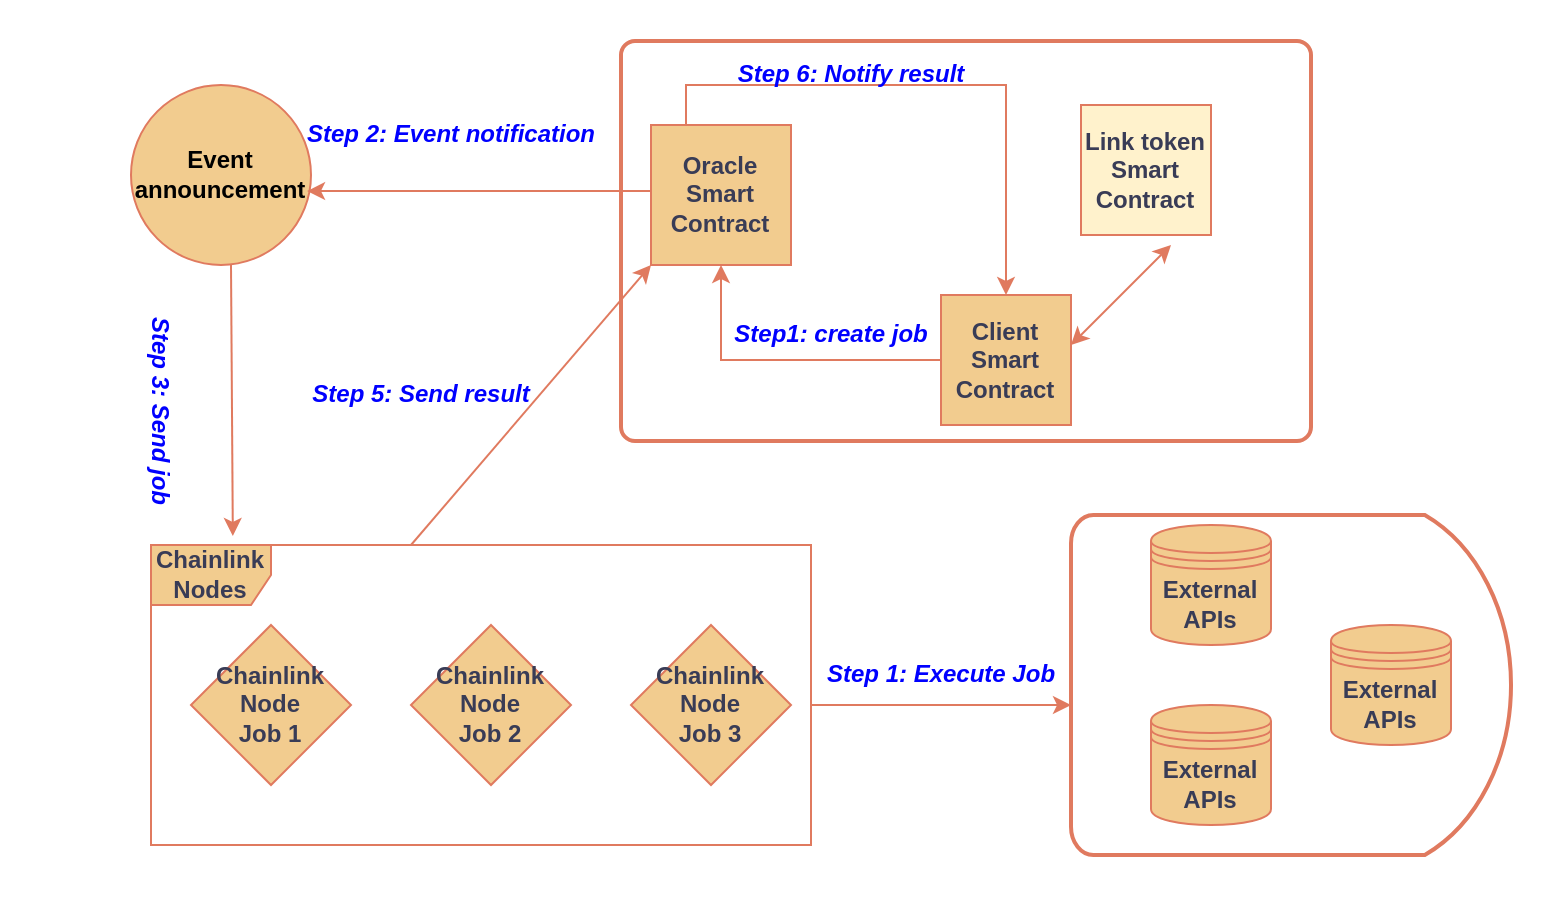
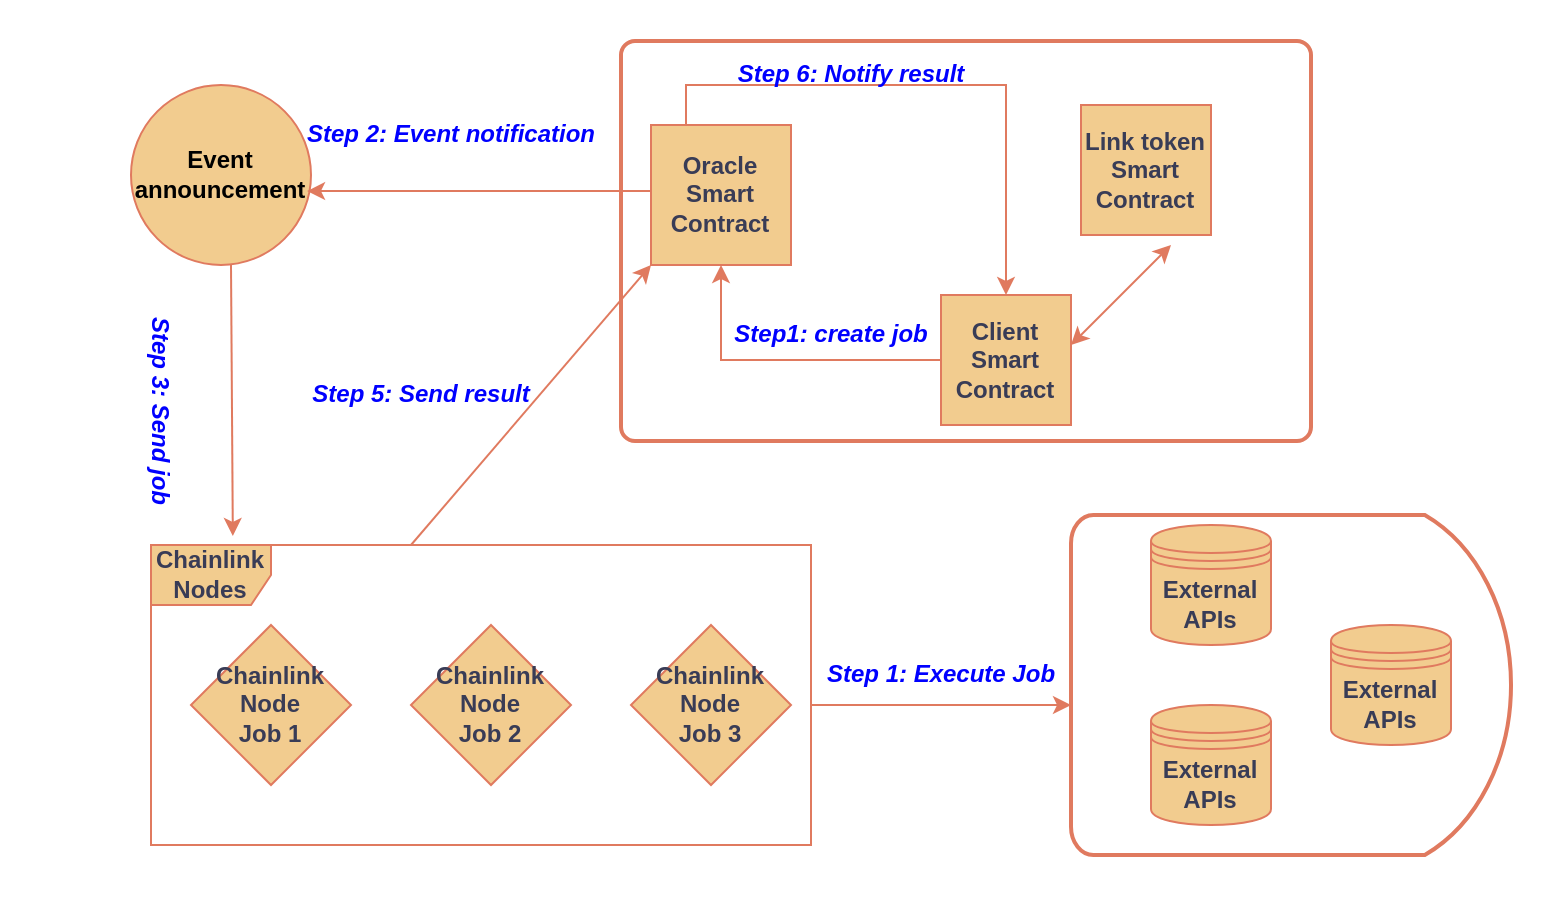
node "Link token Smart Contract": fillcolor #fff2cc -> #f2cc8f
